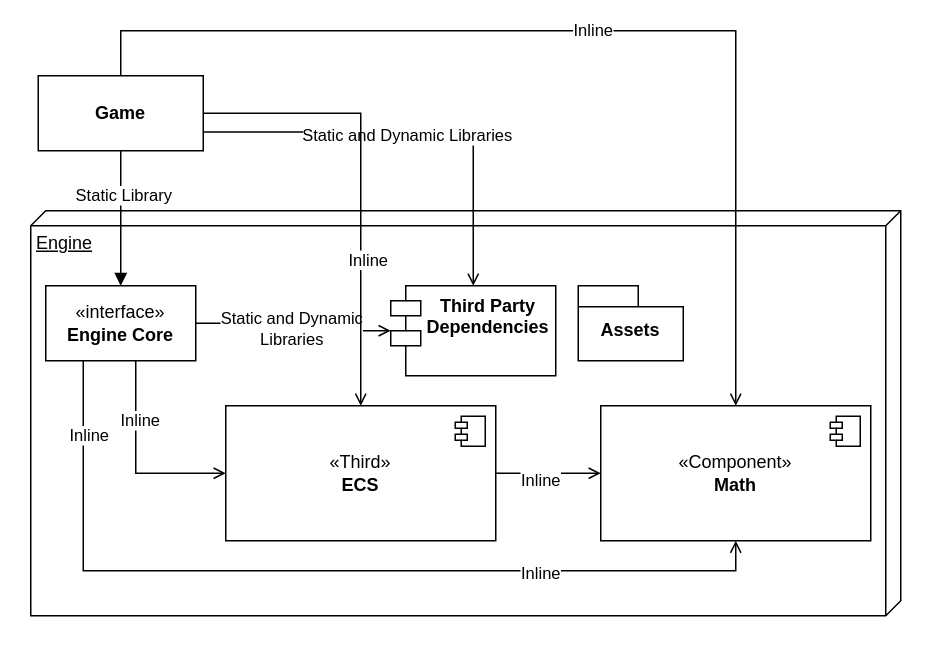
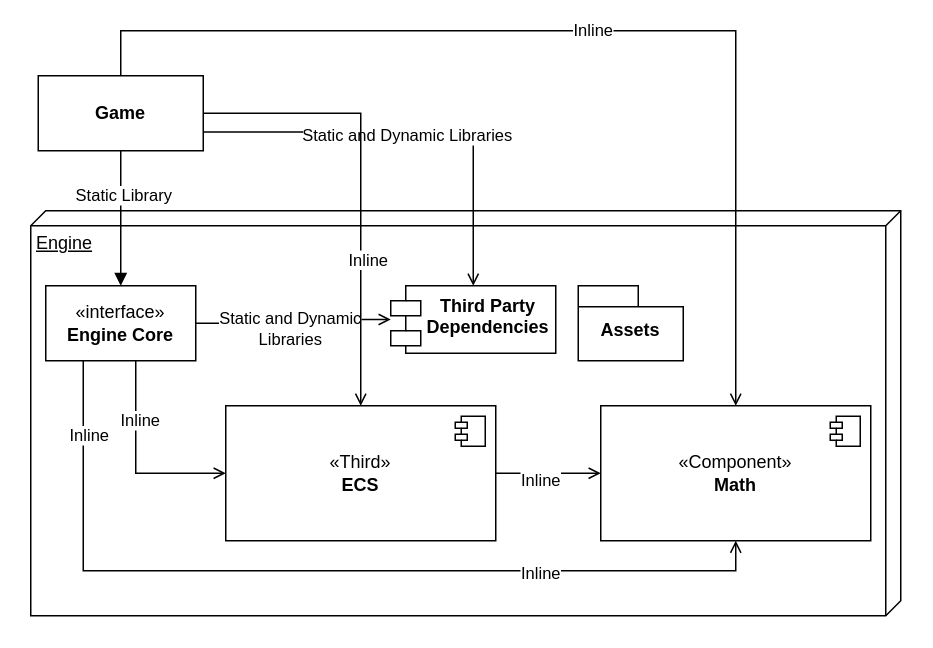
node "Third Party Dependencies": size 165x90 -> 165x68
